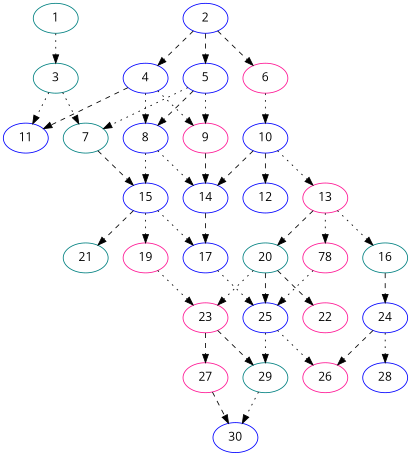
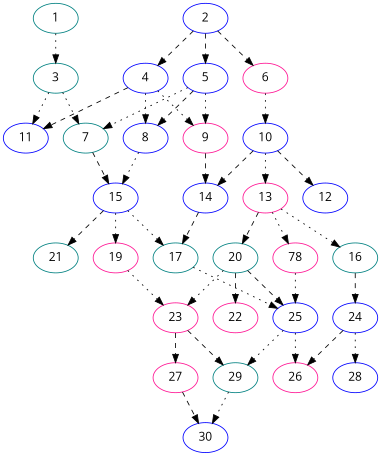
edge "8" -> "14": removed
node "17": color blue -> teal
